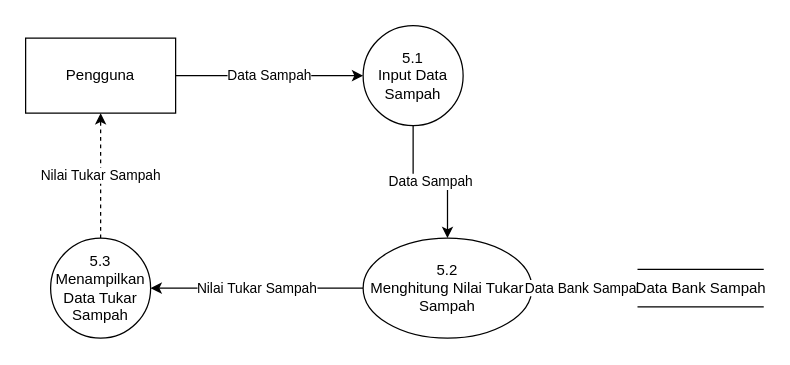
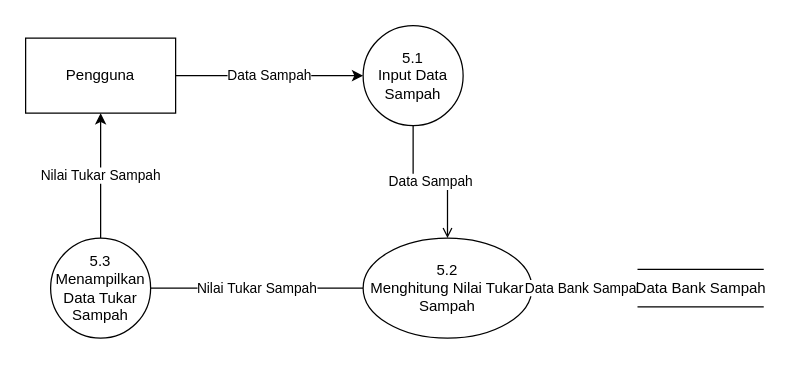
edge "5.3 Menampilkan Data Tukar Sampah" -> "Pengguna": style dashed -> solid
edge "5.1 Input Data Sampah" -> "5.2 Menghitung Nilai Tukar Sampah": arrowhead classic -> open
edge "5.2 Menghitung Nilai Tukar Sampah" -> "5.3 Menampilkan Data Tukar Sampah": arrowhead classic -> none
